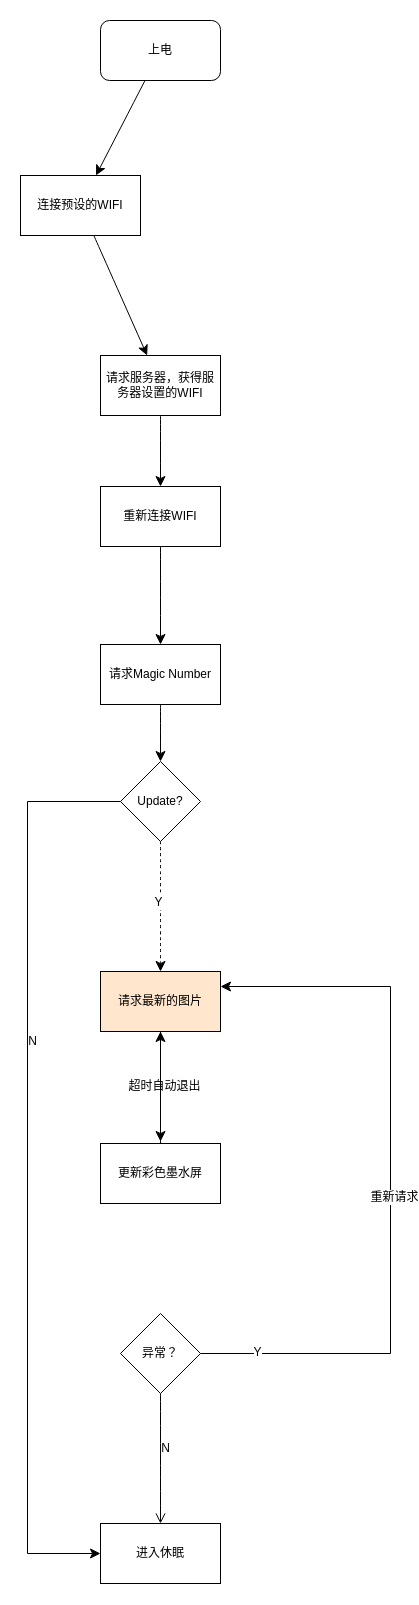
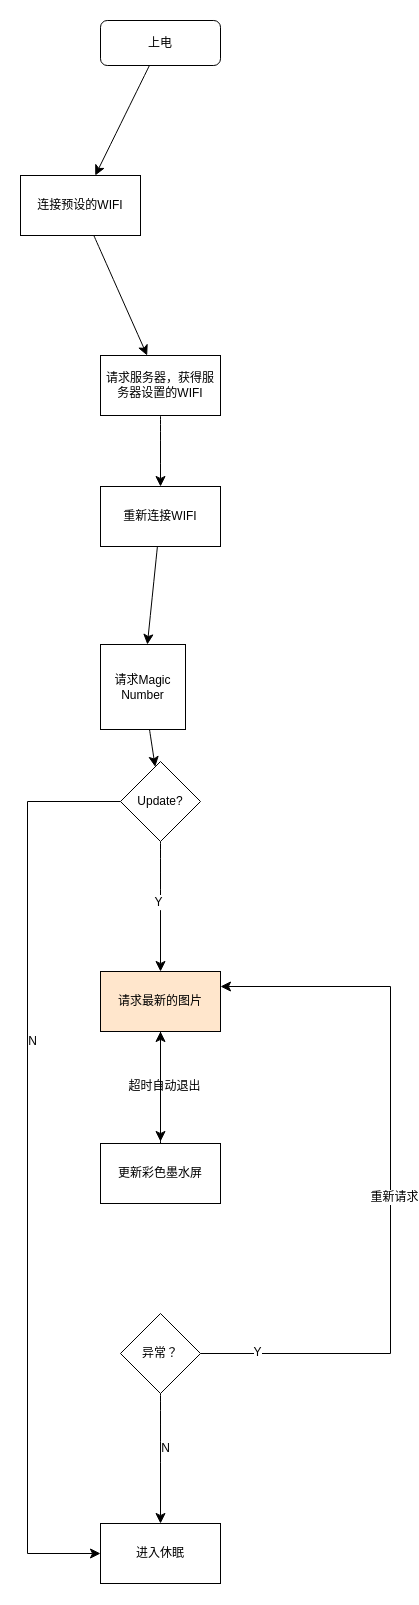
node "上电": size 120x60 -> 120x45
node "请求Magic Number": size 120x60 -> 85x85
edge "Update?" -> "请求最新的图片": style dashed -> solid
edge "异常？" -> "进入休眠": arrowhead open -> classic
